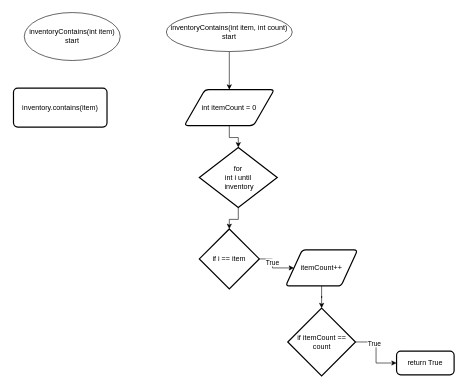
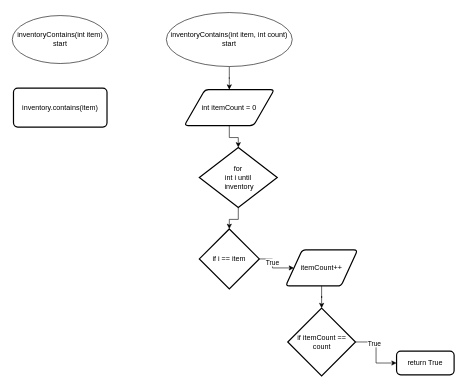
node "inventoryContains(int item, int count) start": size 126x39 -> 126x54
node "inventoryContains(int item) start": moved (72, 36) -> (60, 39)
